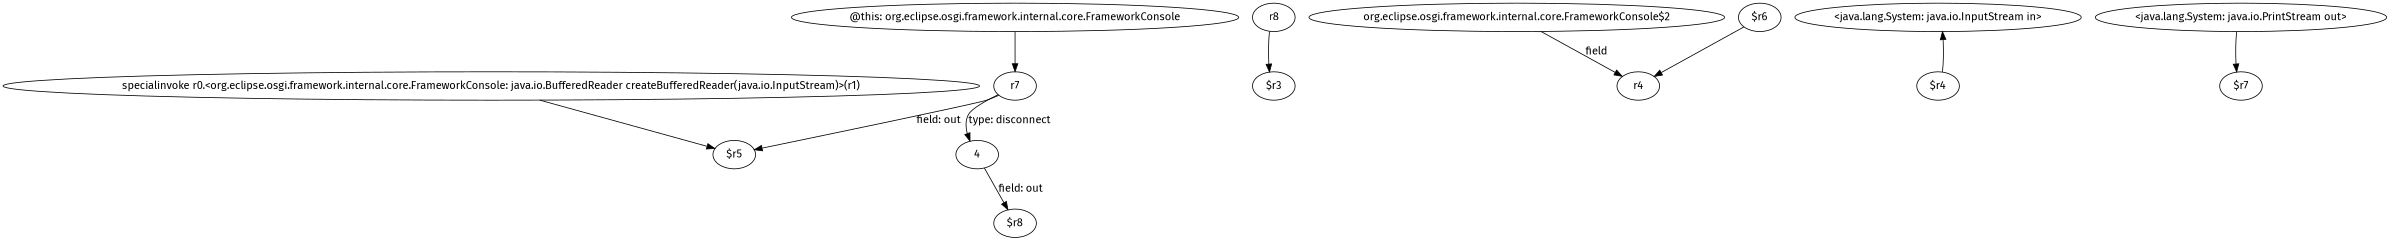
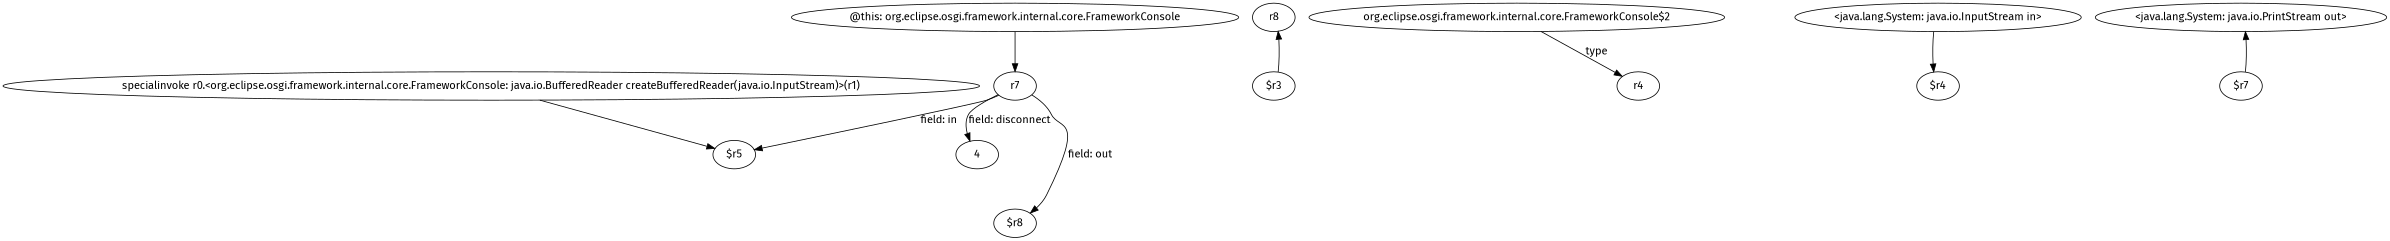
node "$r6": removed
edge "r8" -> "$r3": reversed
edge "<java.lang.System: java.io.PrintStream out>" -> "$r7": reversed
edge "org.eclipse.osgi.framework.internal.core.FrameworkConsole$2" -> "r4": label "field" -> "type"
edge "$r4" -> "<java.lang.System: java.io.InputStream in>": reversed
edge "r7" -> "$r5": label "field: out" -> "field: in"
edge "r7" -> "4": label "type: disconnect" -> "field: disconnect"
edge "4" -> "$r8": now "r7" -> "$r8"
